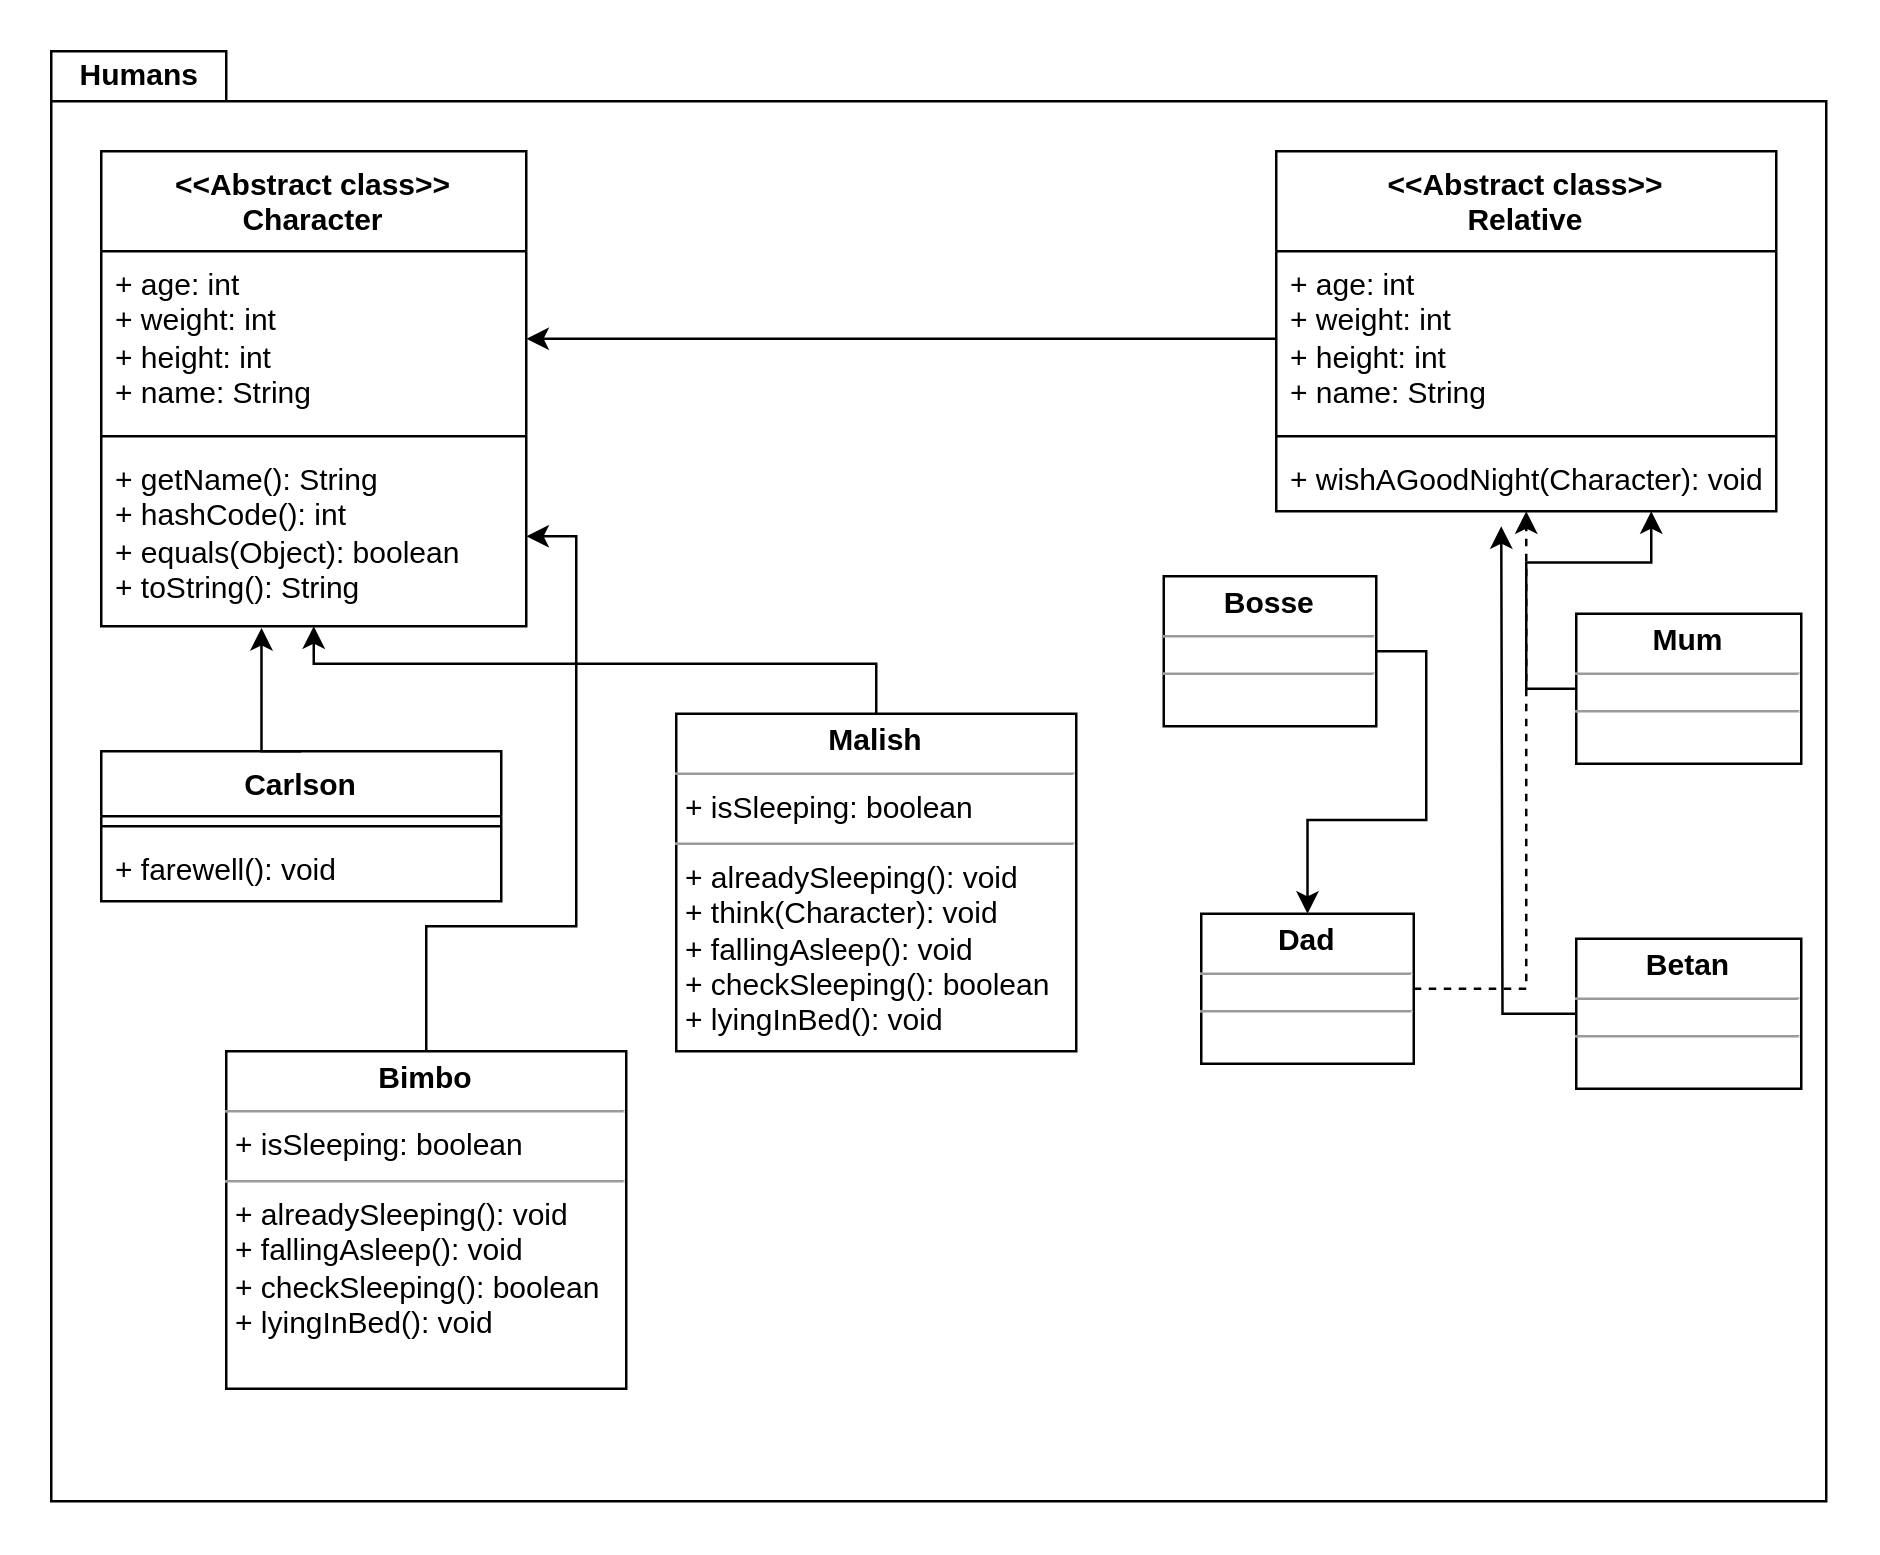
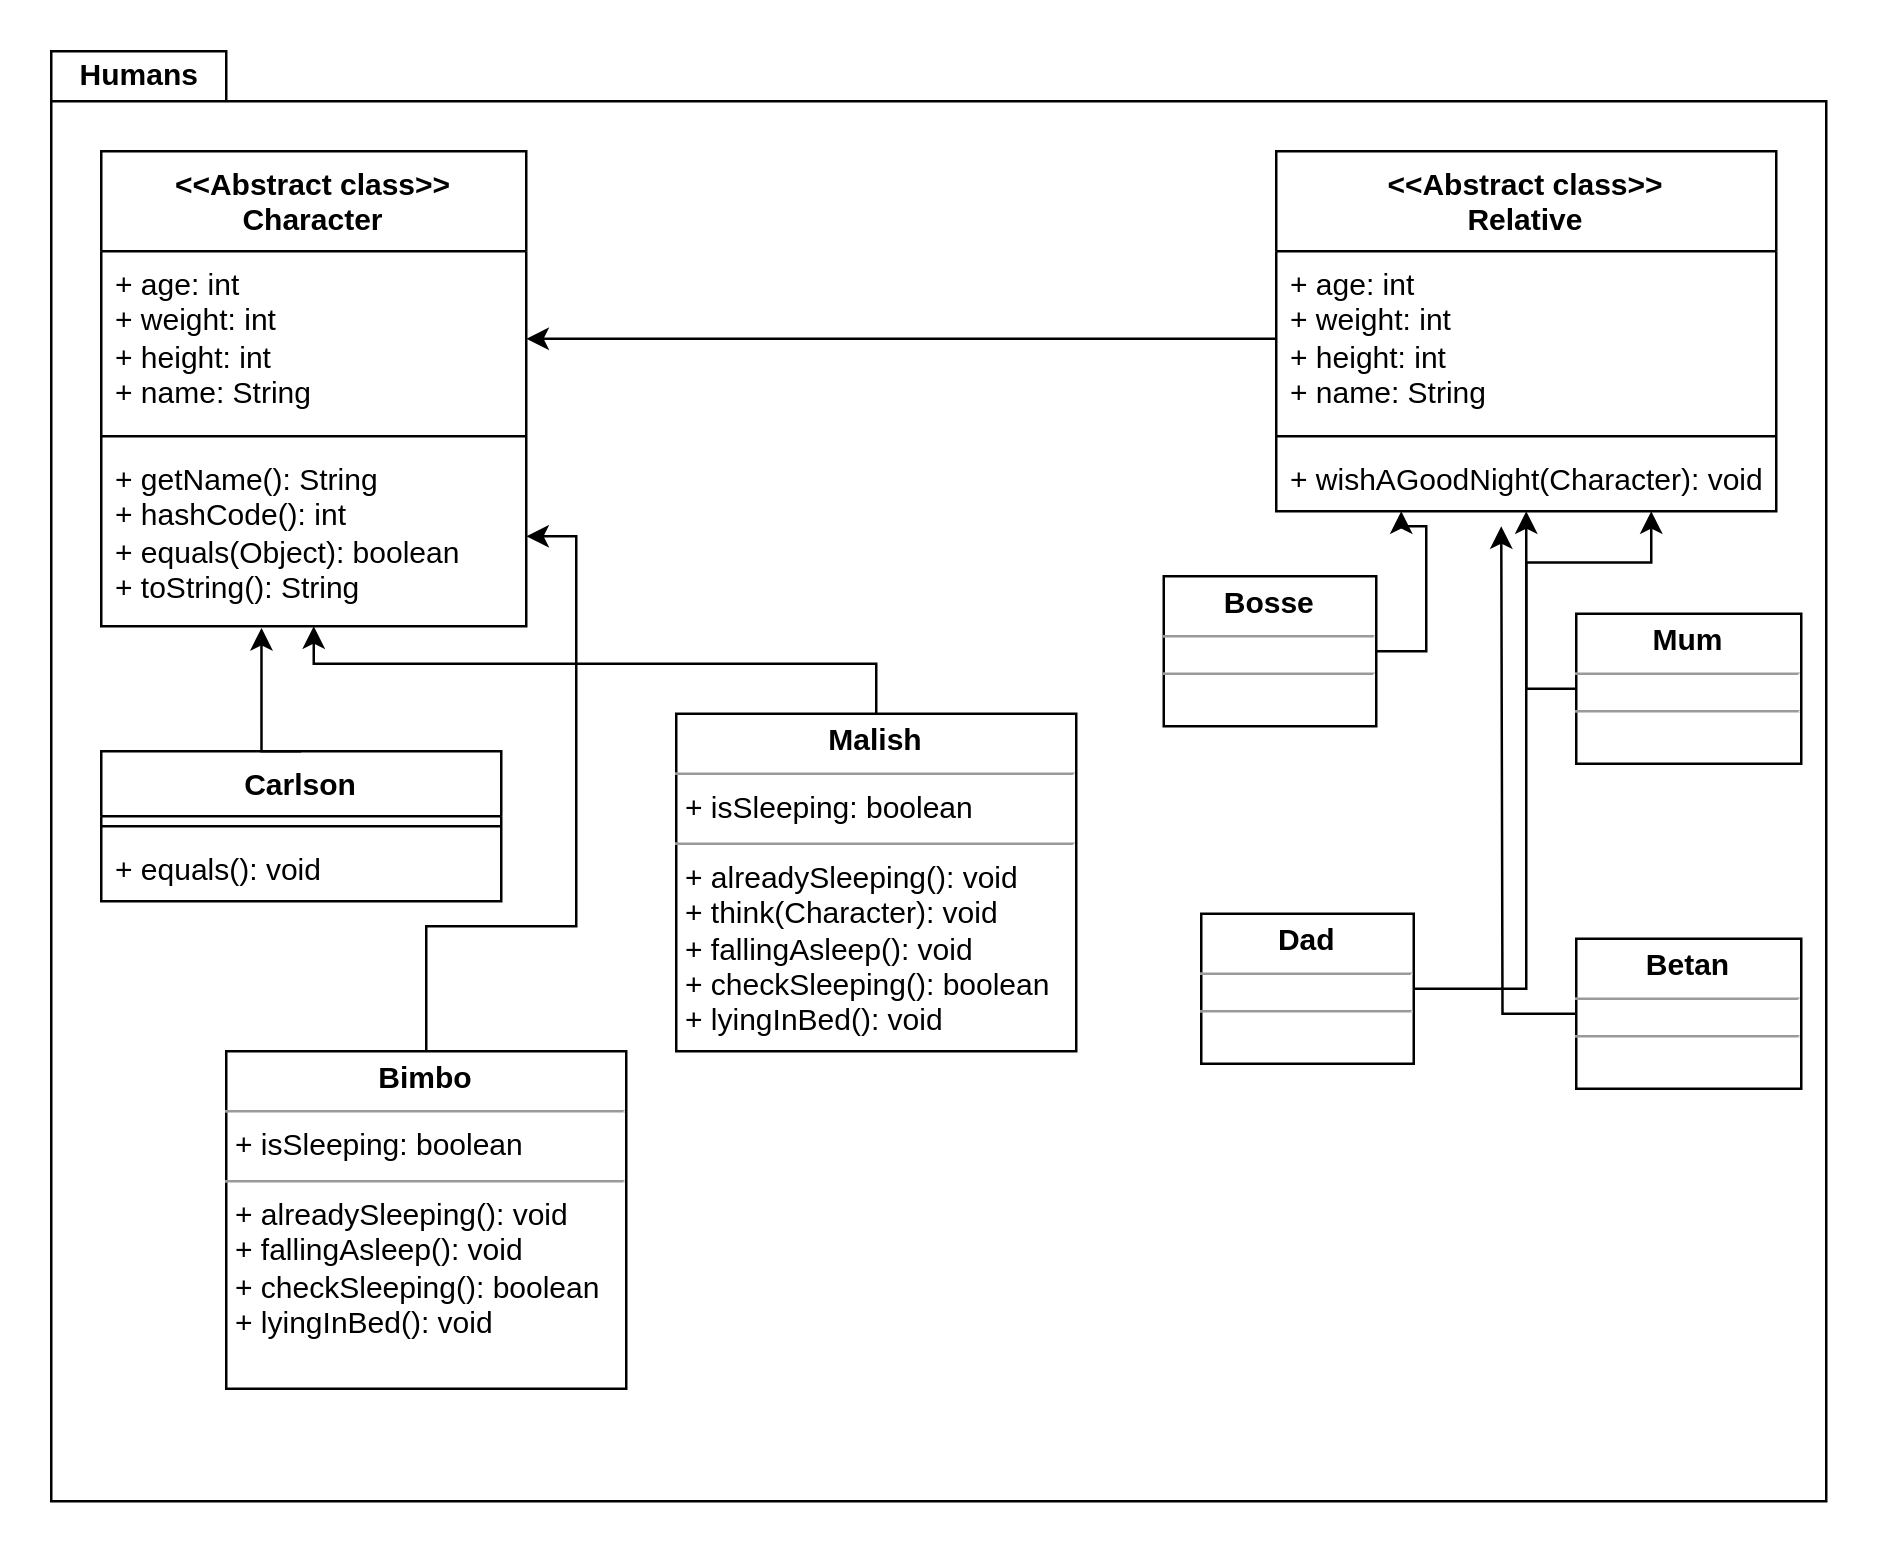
edge "Bosse" -> "Dad": now "Bosse" -> "<<Abstract class>> Relative"
edge "Dad" -> "<<Abstract class>> Relative": style dashed -> solid
node "+ farewell(): void": label "+ farewell(): void" -> "+ equals(): void"
